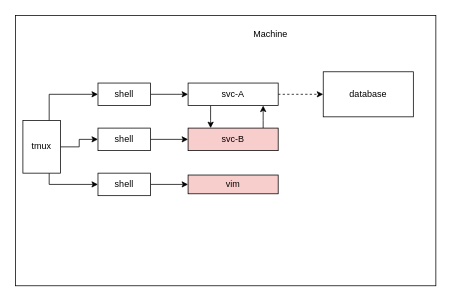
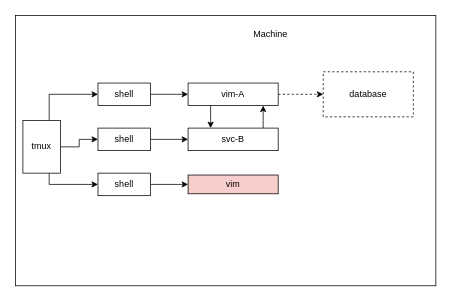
node "svc-A": label "svc-A" -> "vim-A"
node "database": style solid -> dashed
node "svc-B": fillcolor #f8cecc -> #ffffff
